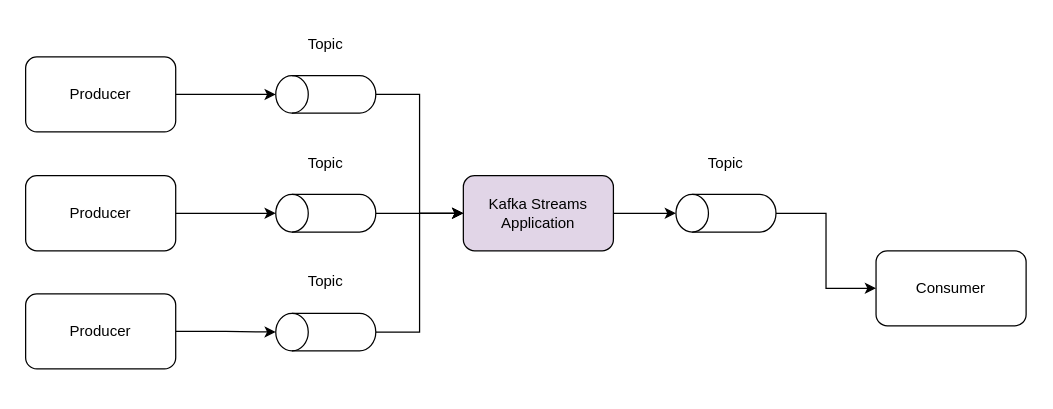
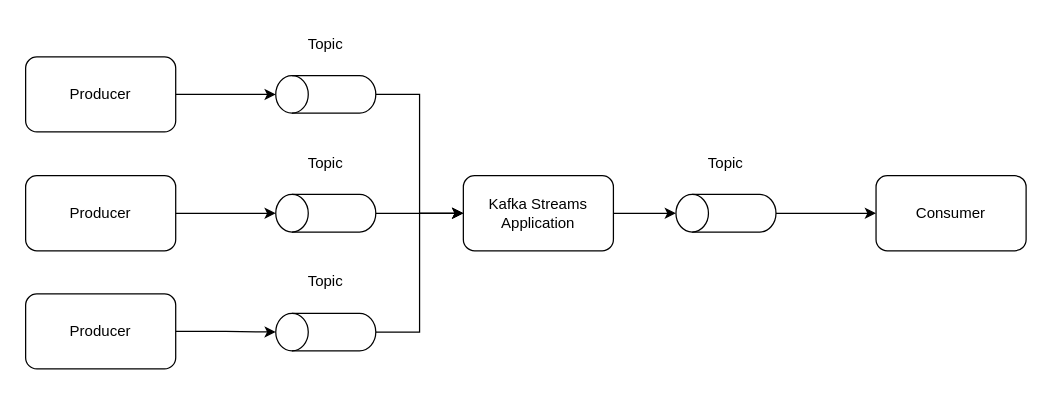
node "Kafka Streams Application": fillcolor #e1d5e7 -> #ffffff
node "Consumer": moved (951, 288) -> (951, 213)
